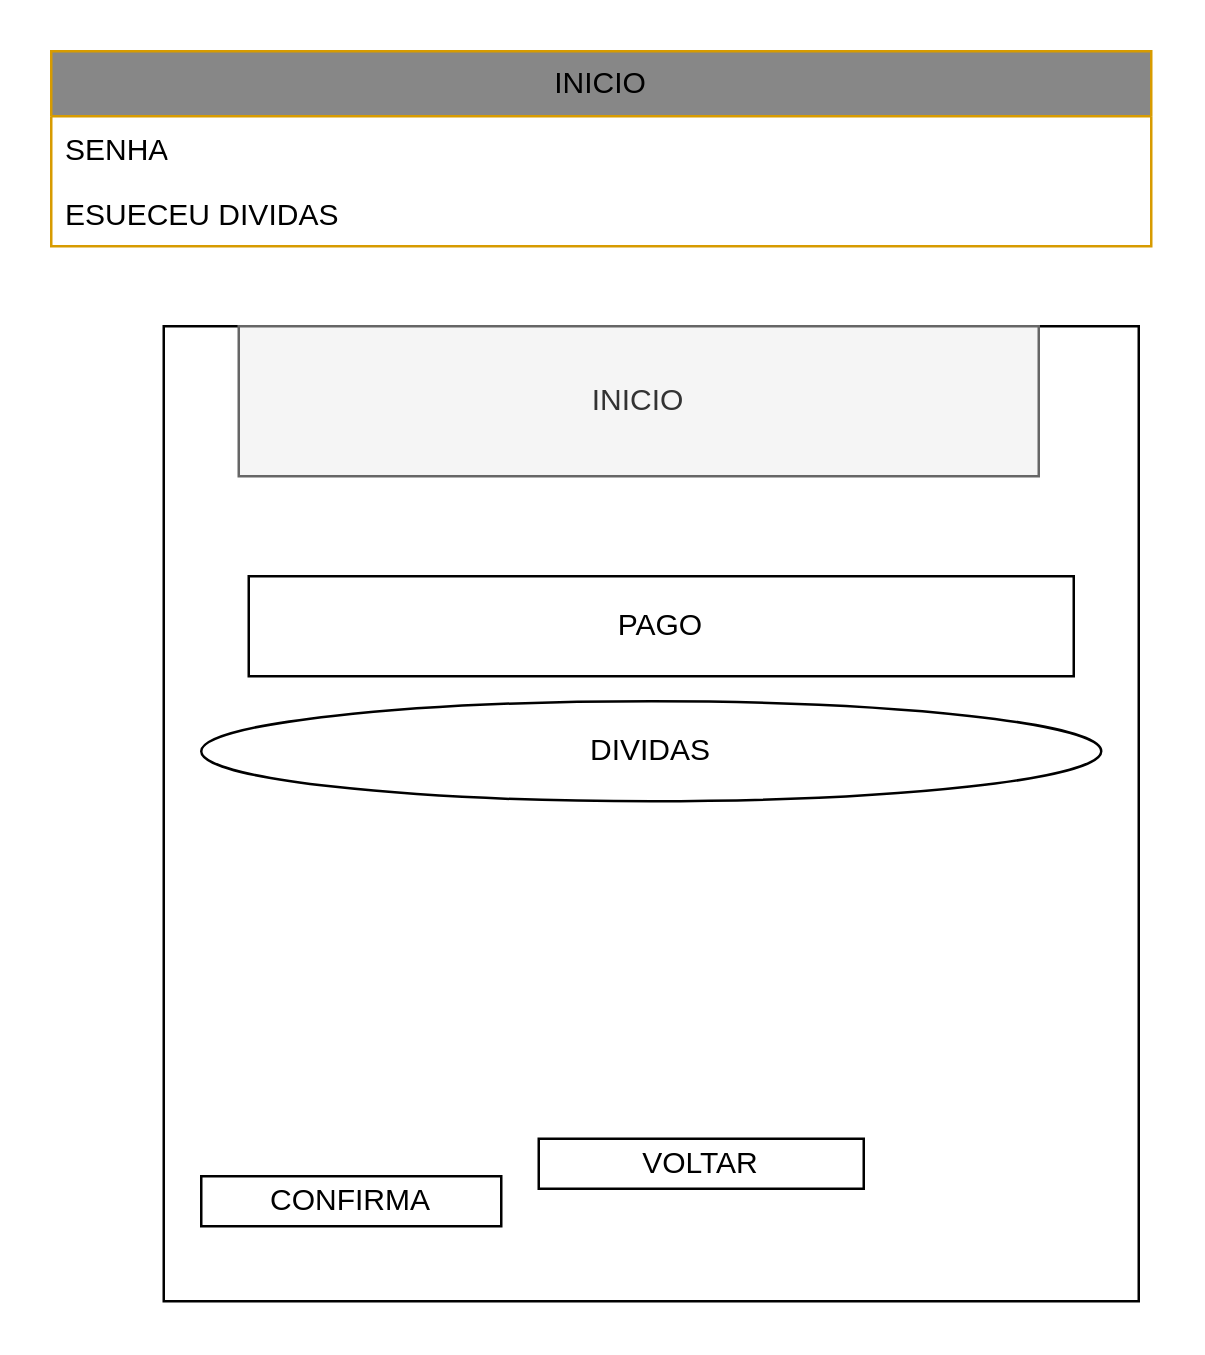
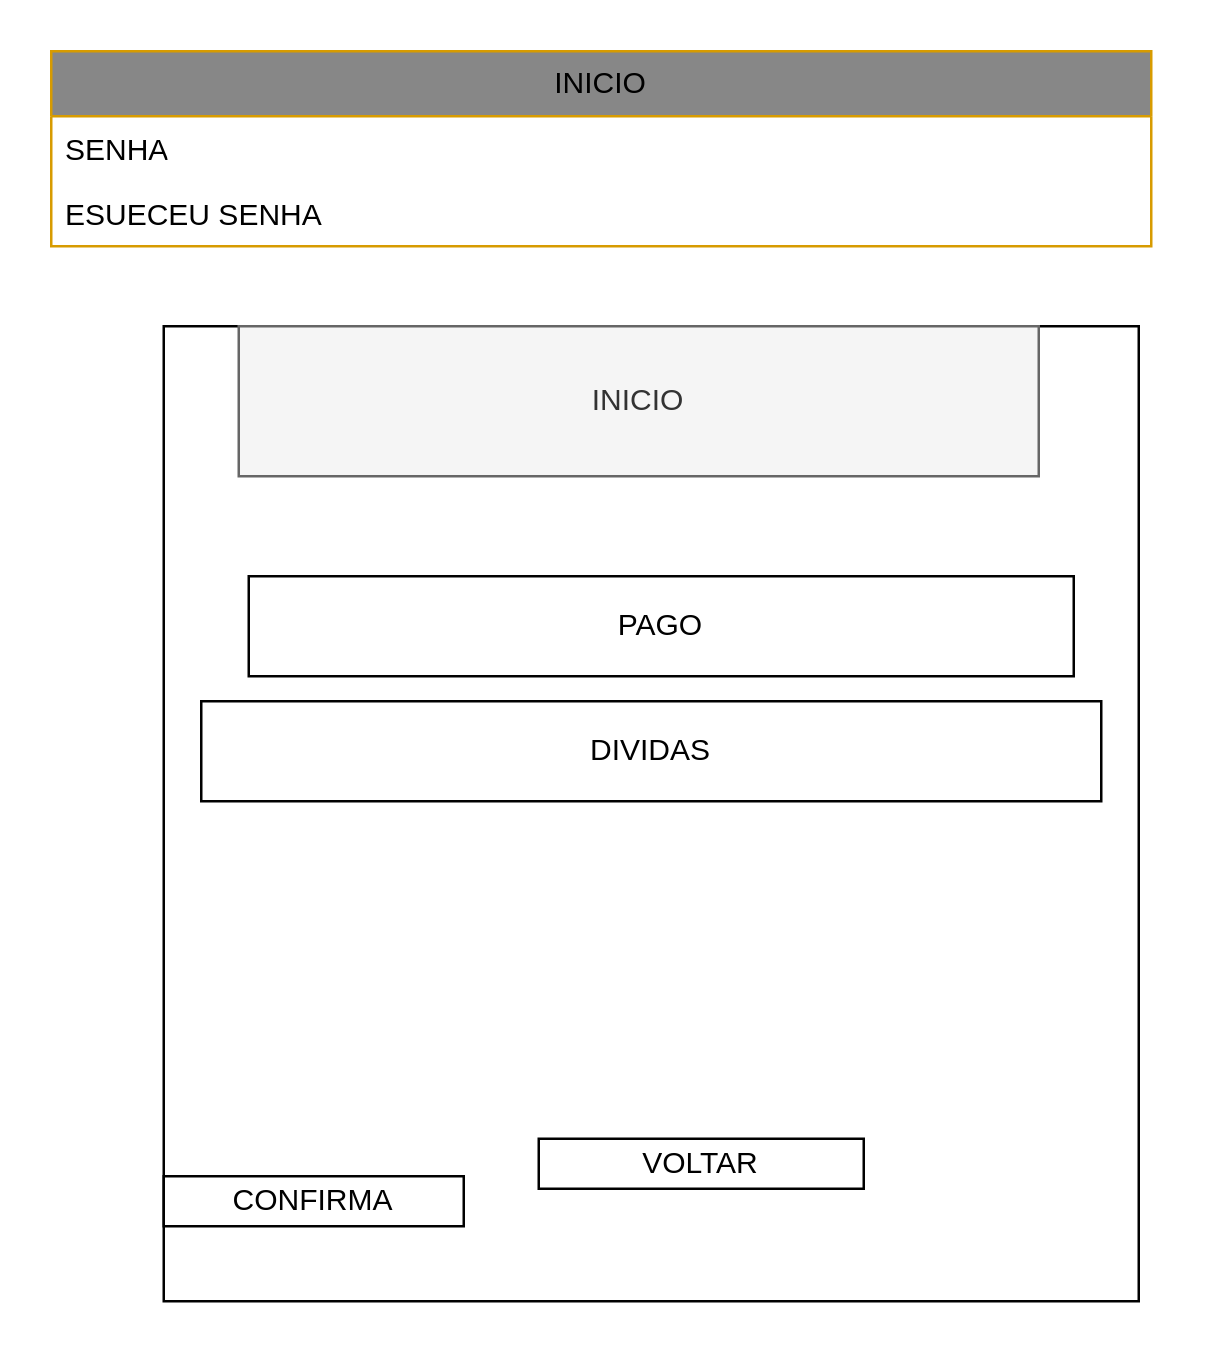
node "ESUECEU DIVIDAS": label "ESUECEU DIVIDAS" -> "ESUECEU SENHA"
node "DIVIDAS": shape ellipse -> rectangle
node "CONFIRMA": moved (351, 1201) -> (314, 1201)
